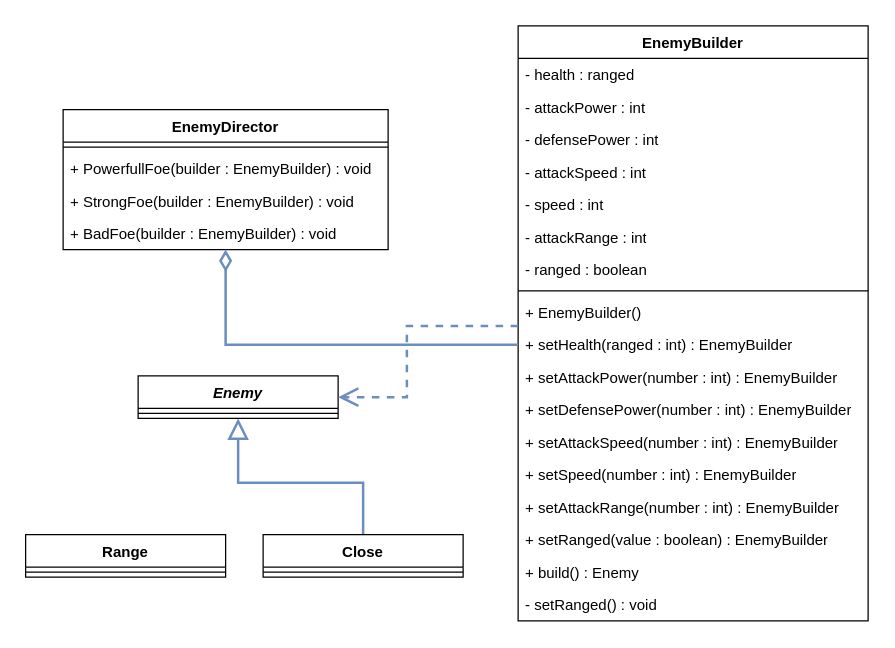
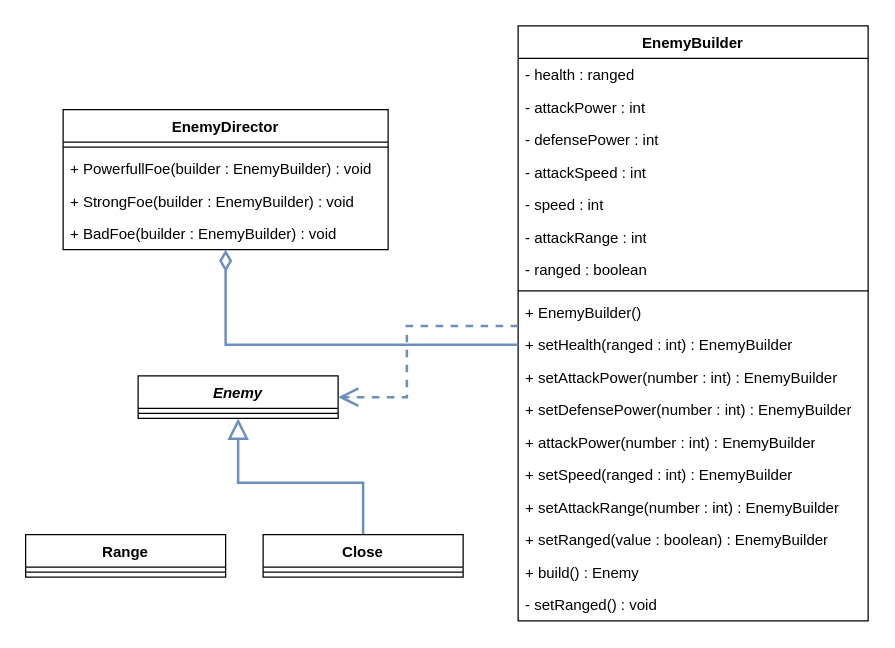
node "+ setAttackSpeed(number : int) : EnemyBuilder": label "+ setAttackSpeed(number : int) : EnemyBuilder" -> "+ attackPower(number : int) : EnemyBuilder"
node "+ setSpeed(number : int) : EnemyBuilder": label "+ setSpeed(number : int) : EnemyBuilder" -> "+ setSpeed(ranged : int) : EnemyBuilder"
